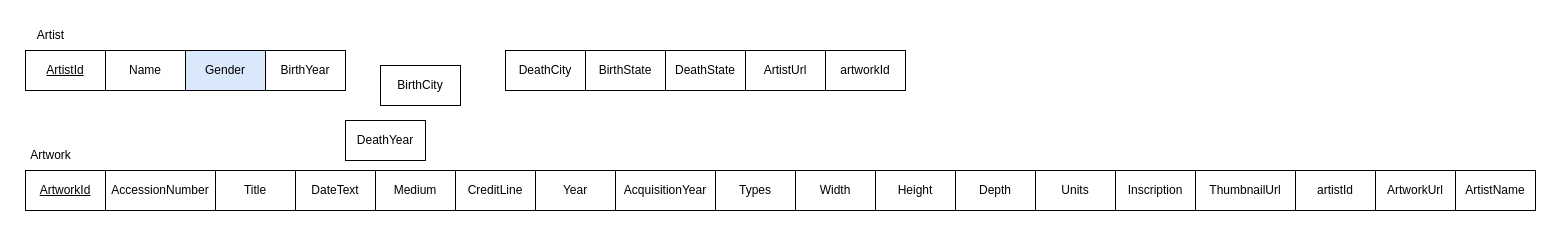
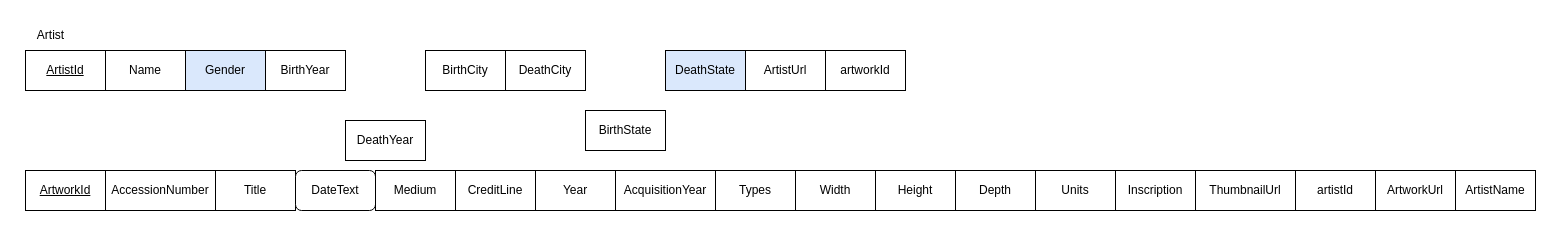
node "BirthState": moved (626, 71) -> (626, 131)
node "DeathState": fillcolor #ffffff -> #dae8fc
node "BirthCity": moved (421, 86) -> (466, 71)
node "Artwork": removed
node "DateText": shape rectangle -> rounded rectangle
